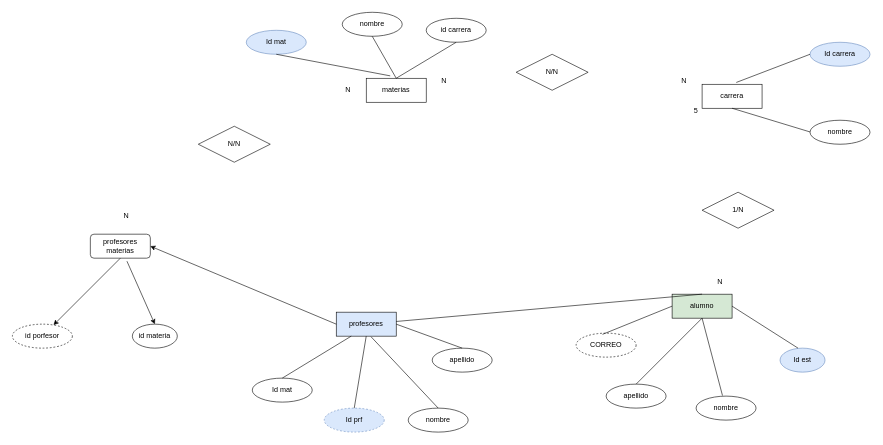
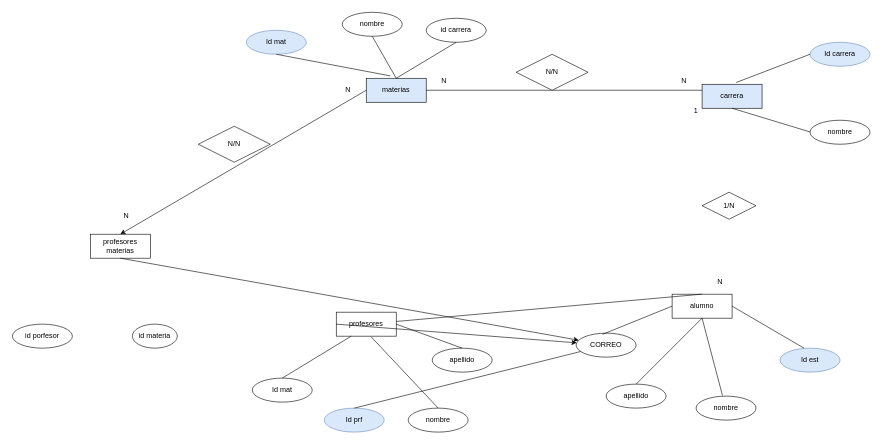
node "materias": fillcolor #ffffff -> #dae8fc
edge "materias" -- "carrera": added
node "carrera": fillcolor #ffffff -> #dae8fc
node "5": label "5" -> "1"
edge "materias" -> "profesores materias": added
node "1/N": size 72x36 -> 54x27
node "profesores materias": shape rounded rectangle -> rectangle
edge "profesores materias" -> "id materia": removed
edge "profesores" -> "profesores materias": now "profesores" -> "CORREO"
node "alumno": fillcolor #d5e8d4 -> #ffffff
edge "profesores materias" -> "id porfesor": now "profesores materias" -> "CORREO"
node "profesores": fillcolor #dae8fc -> #ffffff
node "id porfesor": style dashed -> solid
node "CORREO": style dashed -> solid
node "Id est": size 45x24 -> 60x24
edge "profesores" -- "Id prf": now "CORREO" -- "Id prf"
node "Id prf": style dashed -> solid
